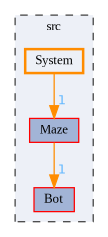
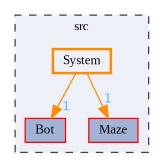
edge "Maze" -> "Bot": now "System" -> "Bot"
